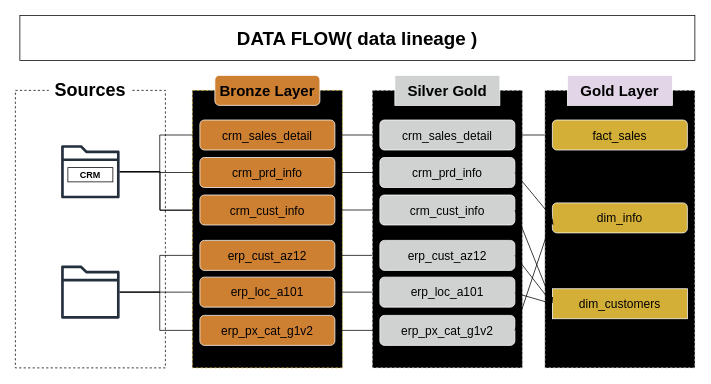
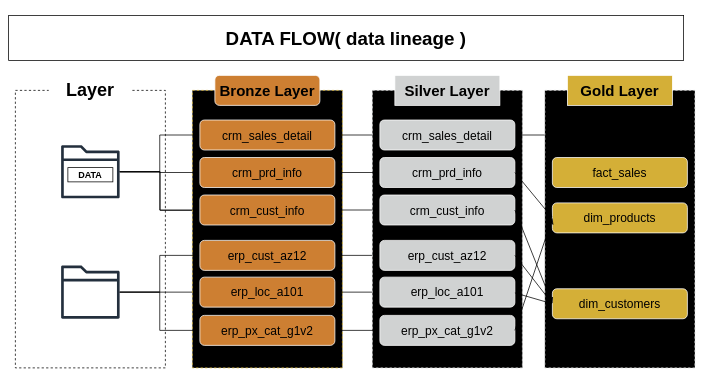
node "DATA FLOW( data lineage )": moved (357, 38) -> (346, 38)
node "Sources": label "Sources" -> "Layer"
node "Silver Gold": label "Silver Gold" -> "Silver Layer"
node "Gold Layer": fillcolor #e1d5e7 -> #d4af37
node "fact_sales": moved (620, 135) -> (620, 173)
node "CRM": label "CRM" -> "DATA"
node "dim_info": label "dim_info" -> "dim_products"
node "dim_customers": shape rectangle -> rounded rectangle
